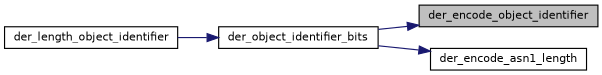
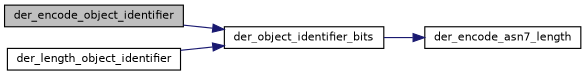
edge "der_object_identifier_bits" -> "der_encode_object_identifier": reversed
node "der_encode_asn1_length": label "der_encode_asn1_length" -> "der_encode_asn7_length"
